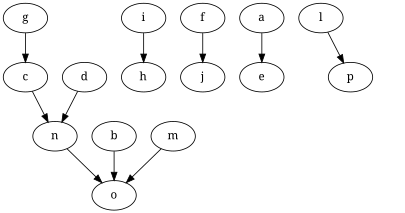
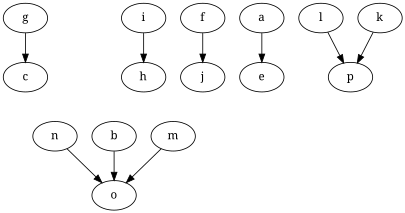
node "k": added
node "d": removed
edge "c" -> "n": removed
